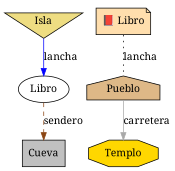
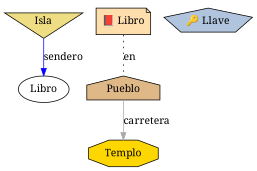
node "🔑 Llave": added
edge "Isla" -> "Libro": label "lancha" -> "sendero"
edge "📕 Libro" -- "Pueblo": label "lancha" -> "en"
node "Cueva": removed
